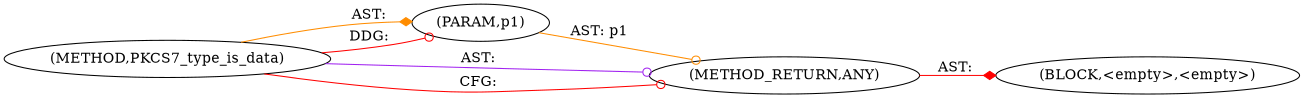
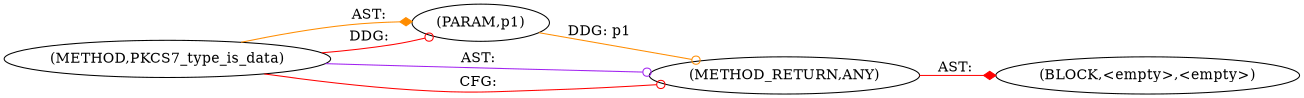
edge "(PARAM,p1)" -> "(METHOD_RETURN,ANY)": label "AST: p1" -> "DDG: p1"
